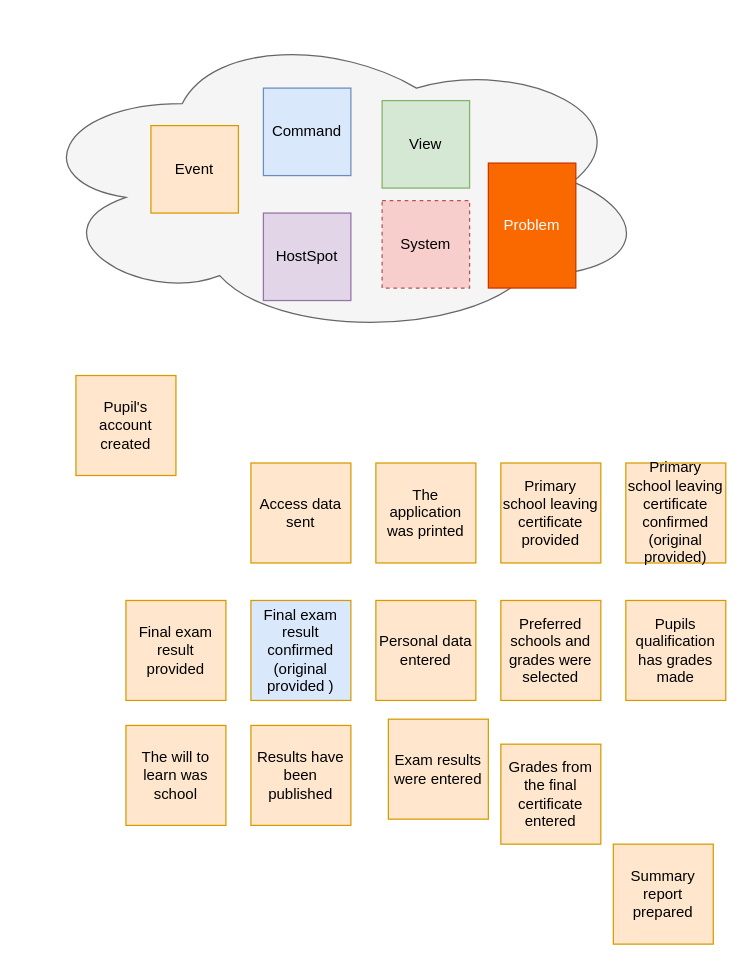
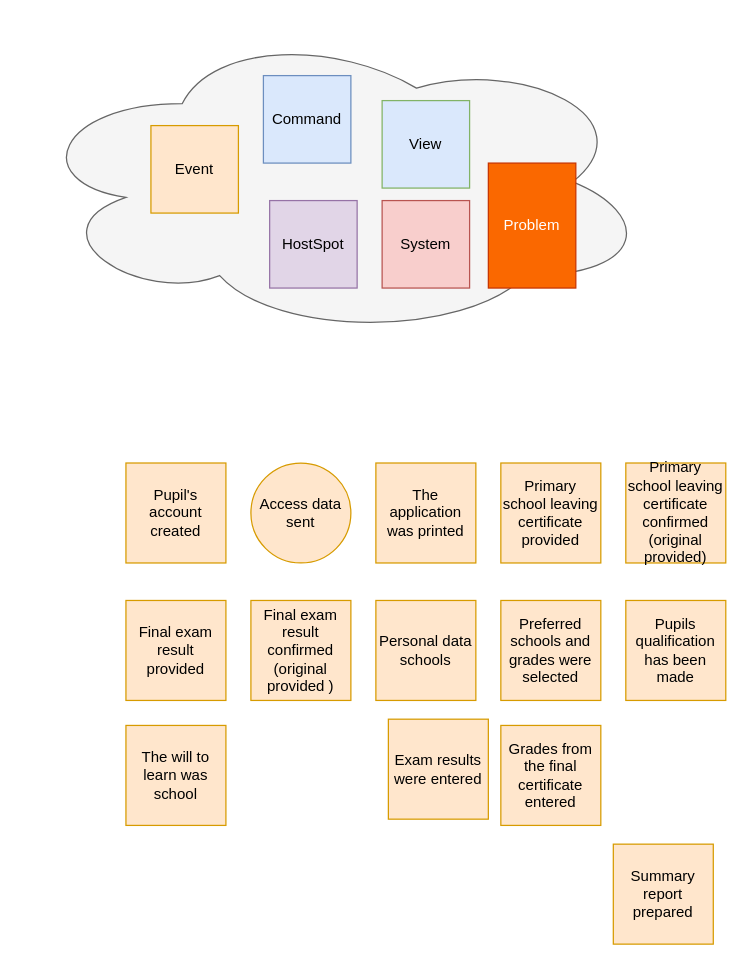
node "Command": moved (307, 132) -> (307, 119)
node "View": fillcolor #d5e8d4 -> #dae8fc
node "System": style dashed -> solid
node "HostSpot": moved (307, 257) -> (313, 244)
node "Pupil's account created": moved (126, 426) -> (176, 513)
node "Access data sent": shape rectangle -> ellipse
node "Final exam result confirmed (original provided )": fillcolor #dae8fc -> #ffe6cc
node "Personal data entered": label "Personal data entered" -> "Personal data schools"
node "Pupils qualification has grades made": label "Pupils qualification has grades made" -> "Pupils qualification has been made"
node "Results have been published": removed
node "Grades from the final certificate entered": moved (551, 794) -> (551, 776)
